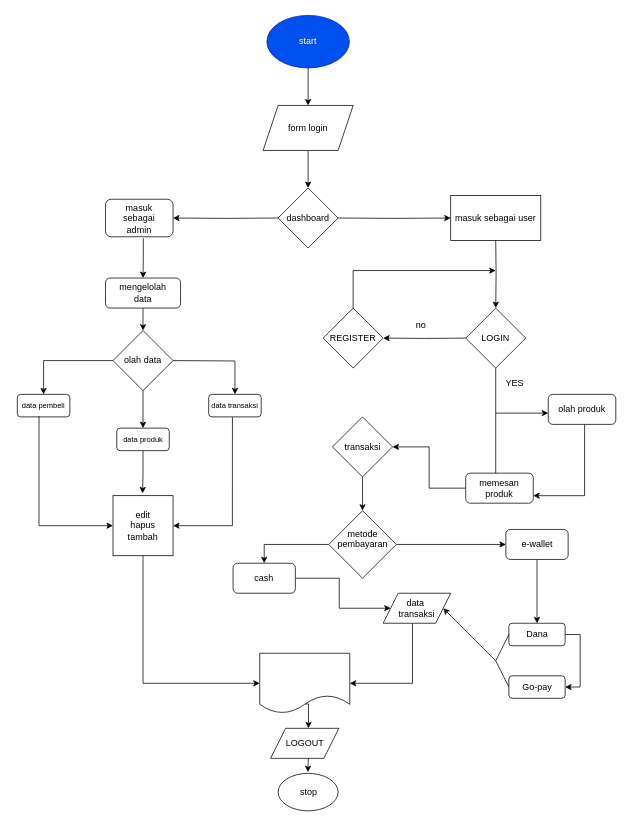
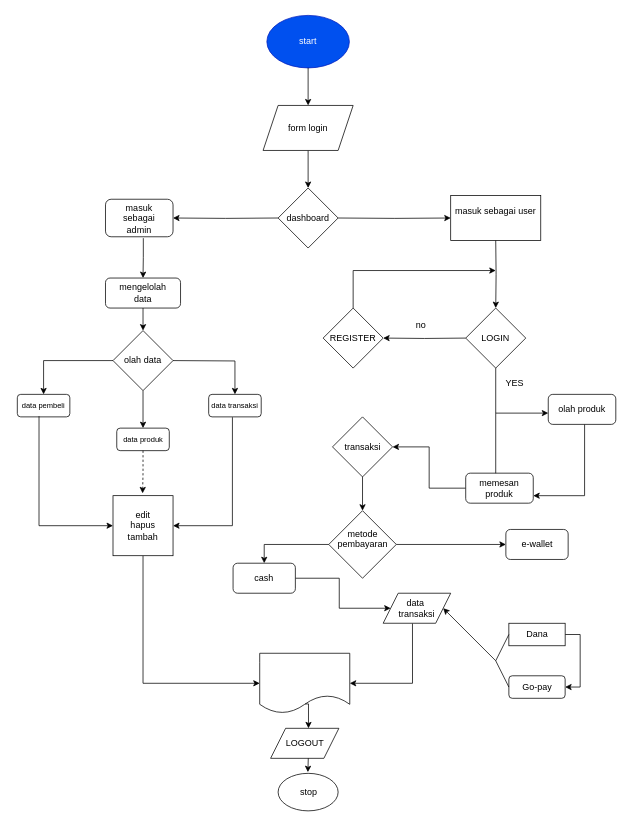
node "masuk sebagai user": moved (495, 219) -> (495, 211)
edge "data produk" -> "edit hapus tambah": style solid -> dashed
edge "e-wallet" -> "Dana": removed
node "Dana": shape rounded rectangle -> rectangle
